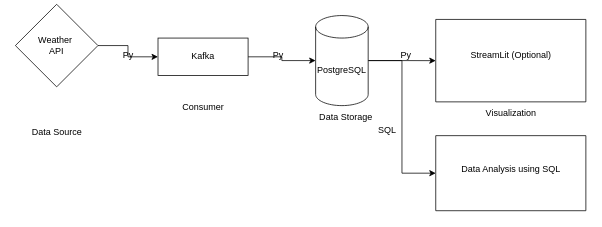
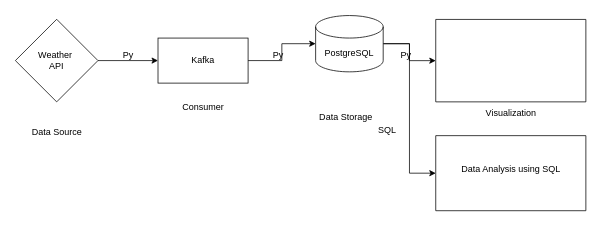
node "Weather API": moved (57, 45) -> (57, 60)
node "StreamLit (Optional)": removed
node "Kafka": size 90x38 -> 90x45
node "PostgreSQL": size 53x90 -> 68x56
